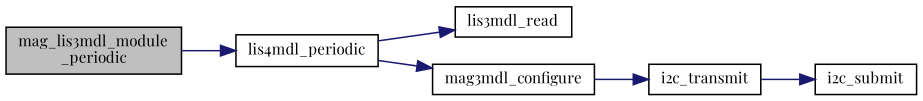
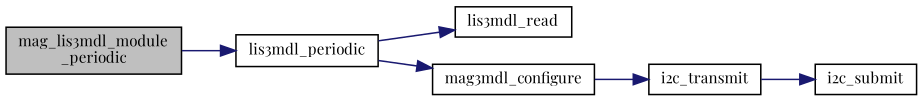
node "lis4mdl_periodic": label "lis4mdl_periodic" -> "lis3mdl_periodic"
